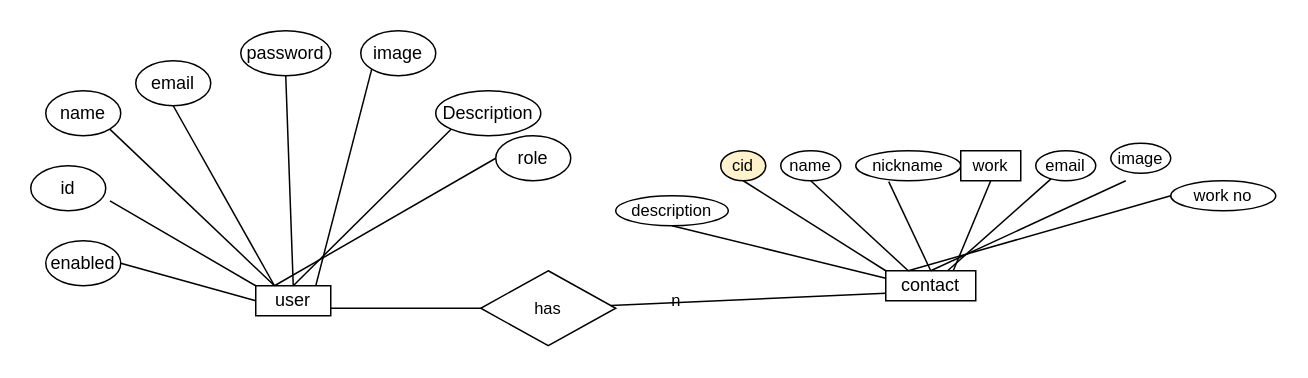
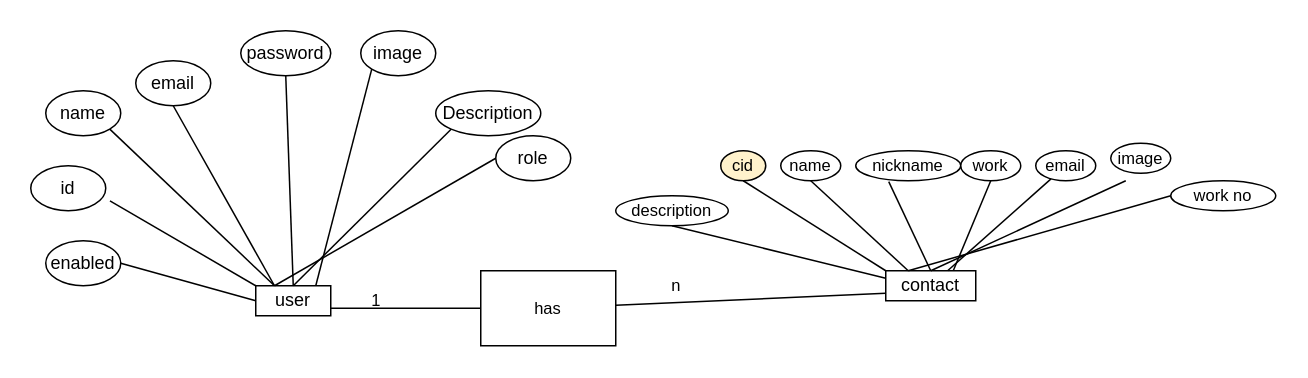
node "work": shape rectangle -> ellipse
node "1": added
node "n": moved (676, 301) -> (676, 286)
node "has": shape diamond -> rectangle
